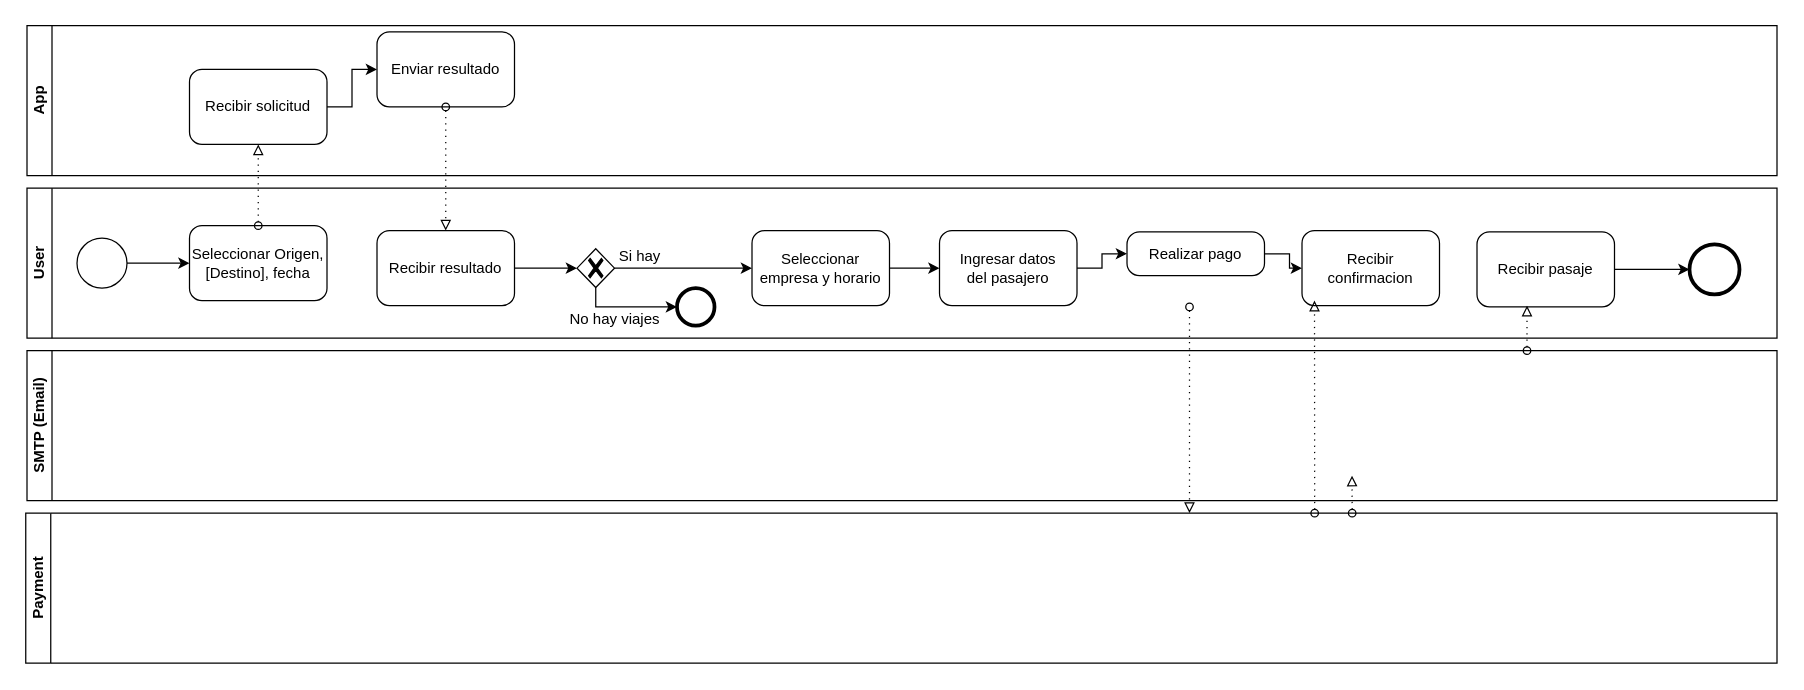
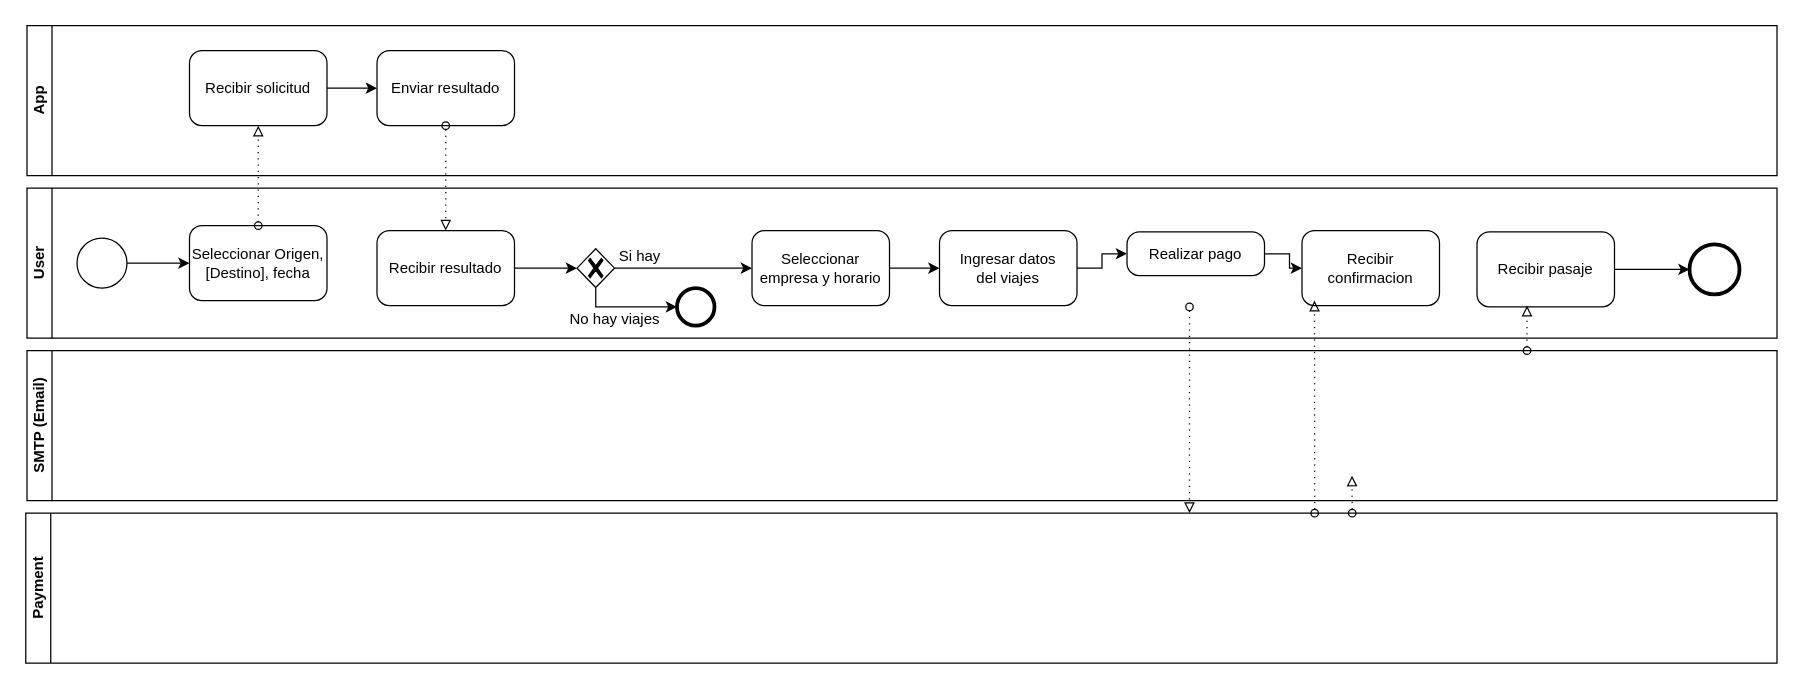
node "Enviar resultado": moved (446, 69) -> (446, 88)
node "Recibir solicitud": moved (258, 107) -> (258, 88)
node "Ingresar datos del pasajero": label "Ingresar datos del pasajero" -> "Ingresar datos del viajes"
